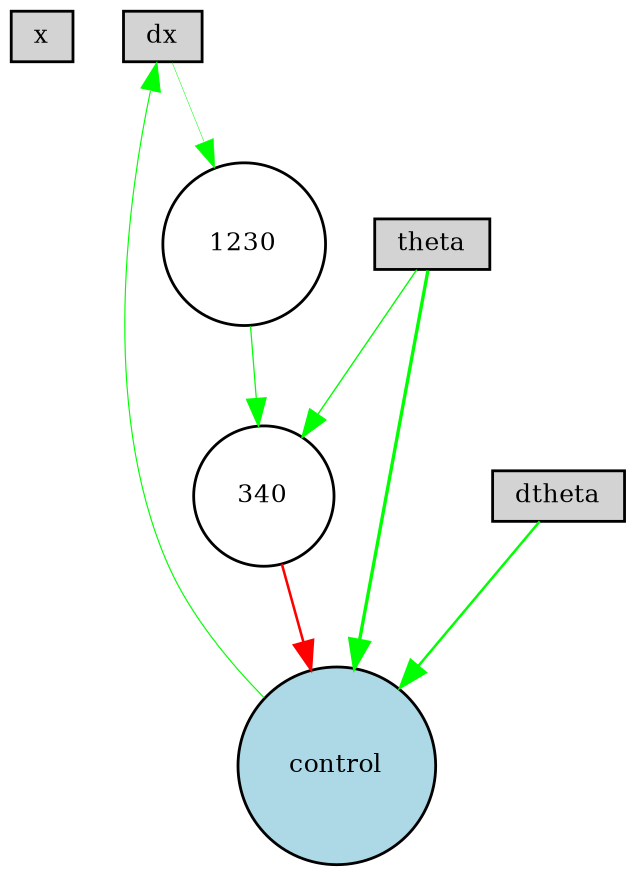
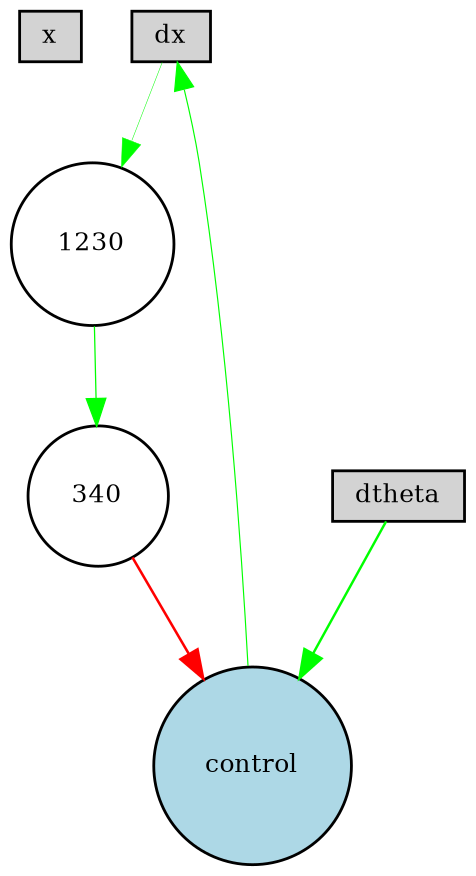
node "theta": removed
